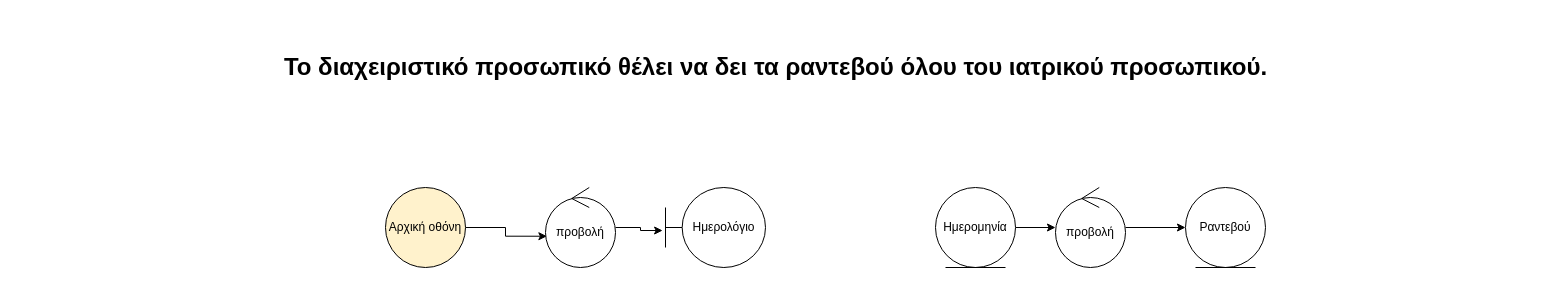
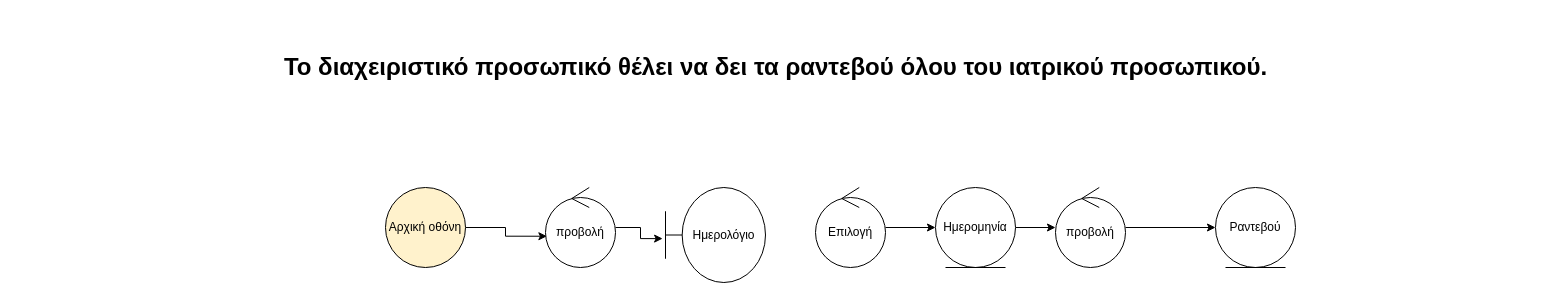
node "Ημερολόγιο": size 100x80 -> 100x95
node "Επιλογή": added
edge "Επιλογή" -> "Ημερομηνία": added
node "Ραντεβού": moved (1226, 228) -> (1256, 228)
